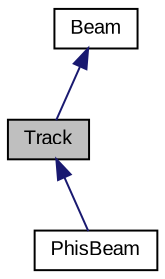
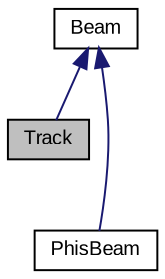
edge "PhisBeam" -> "Track": now "PhisBeam" -> "Beam"
